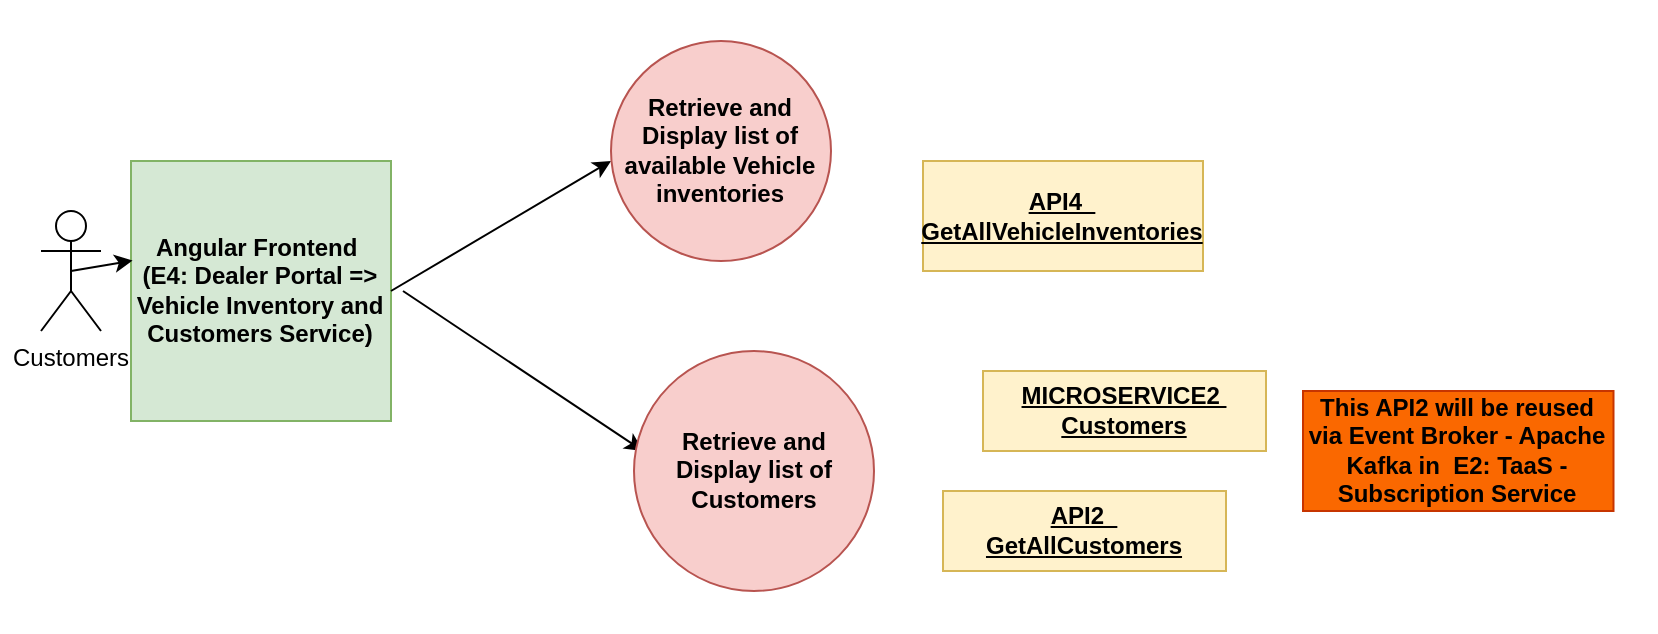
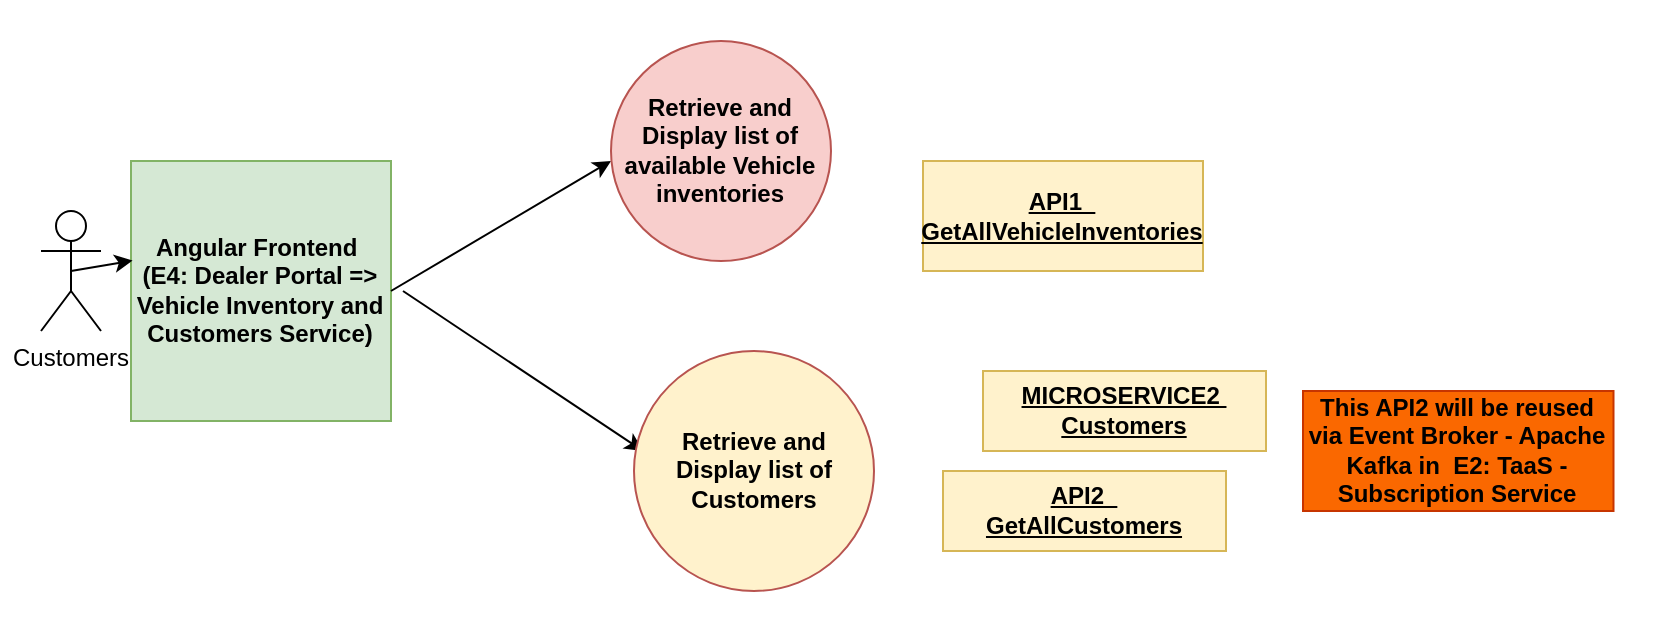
node "API4 GetAllVehicleInventories": label "API4 GetAllVehicleInventories" -> "API1 GetAllVehicleInventories"
node "Retrieve and Display list of Customers": fillcolor #f8cecc -> #fff2cc
node "API2 GetAllCustomers": moved (1085, 531) -> (1085, 511)
